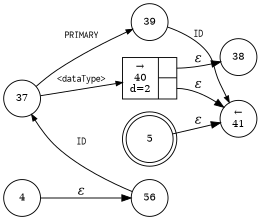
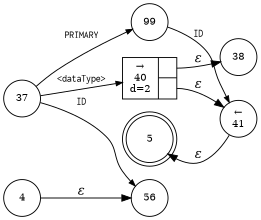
node "39": label "39" -> "99"
edge "5" -> "← 41": reversed
edge "56" -> "37": reversed
